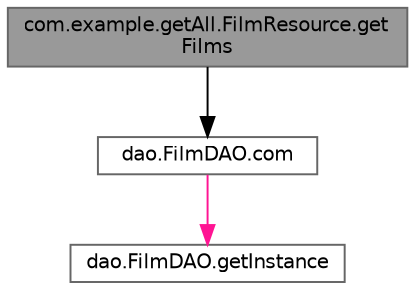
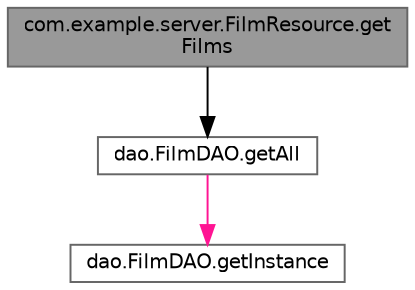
node "com.example.getAll.FilmResource.get Films": label "com.example.getAll.FilmResource.get Films" -> "com.example.server.FilmResource.get Films"
node "dao.FilmDAO.com": label "dao.FilmDAO.com" -> "dao.FilmDAO.getAll"
